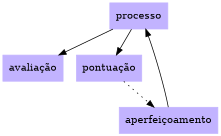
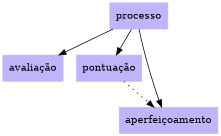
edge "aperfeiçoamento" -> "processo": reversed
